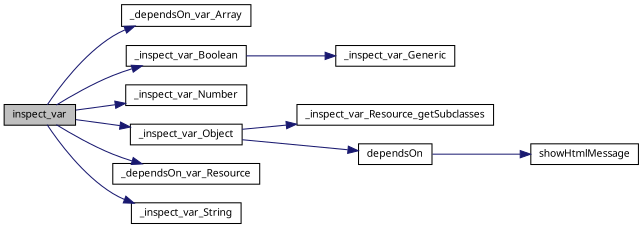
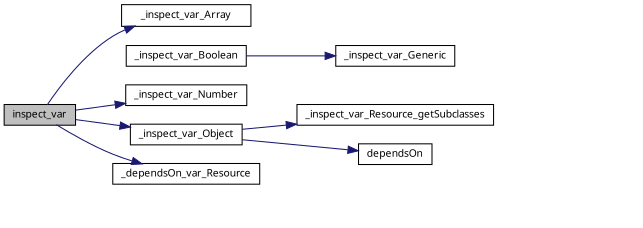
node "_dependsOn_var_Array": label "_dependsOn_var_Array" -> "_inspect_var_Array"
edge "inspect_var" -> "_inspect_var_Boolean": removed
node "showHtmlMessage": removed
node "_inspect_var_String": removed
